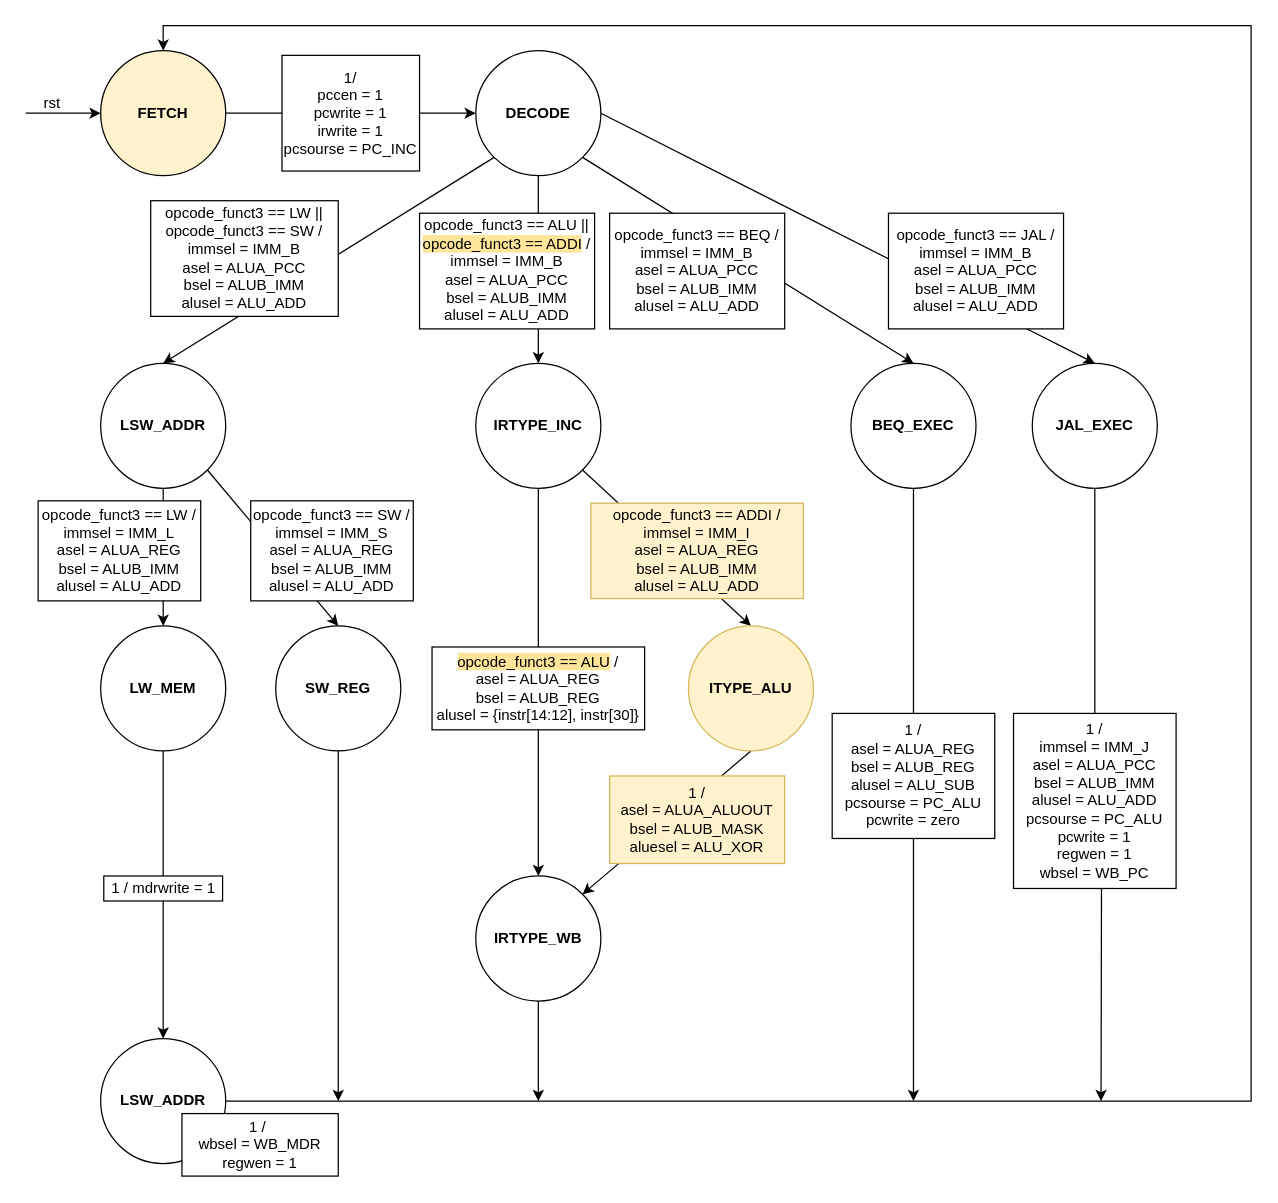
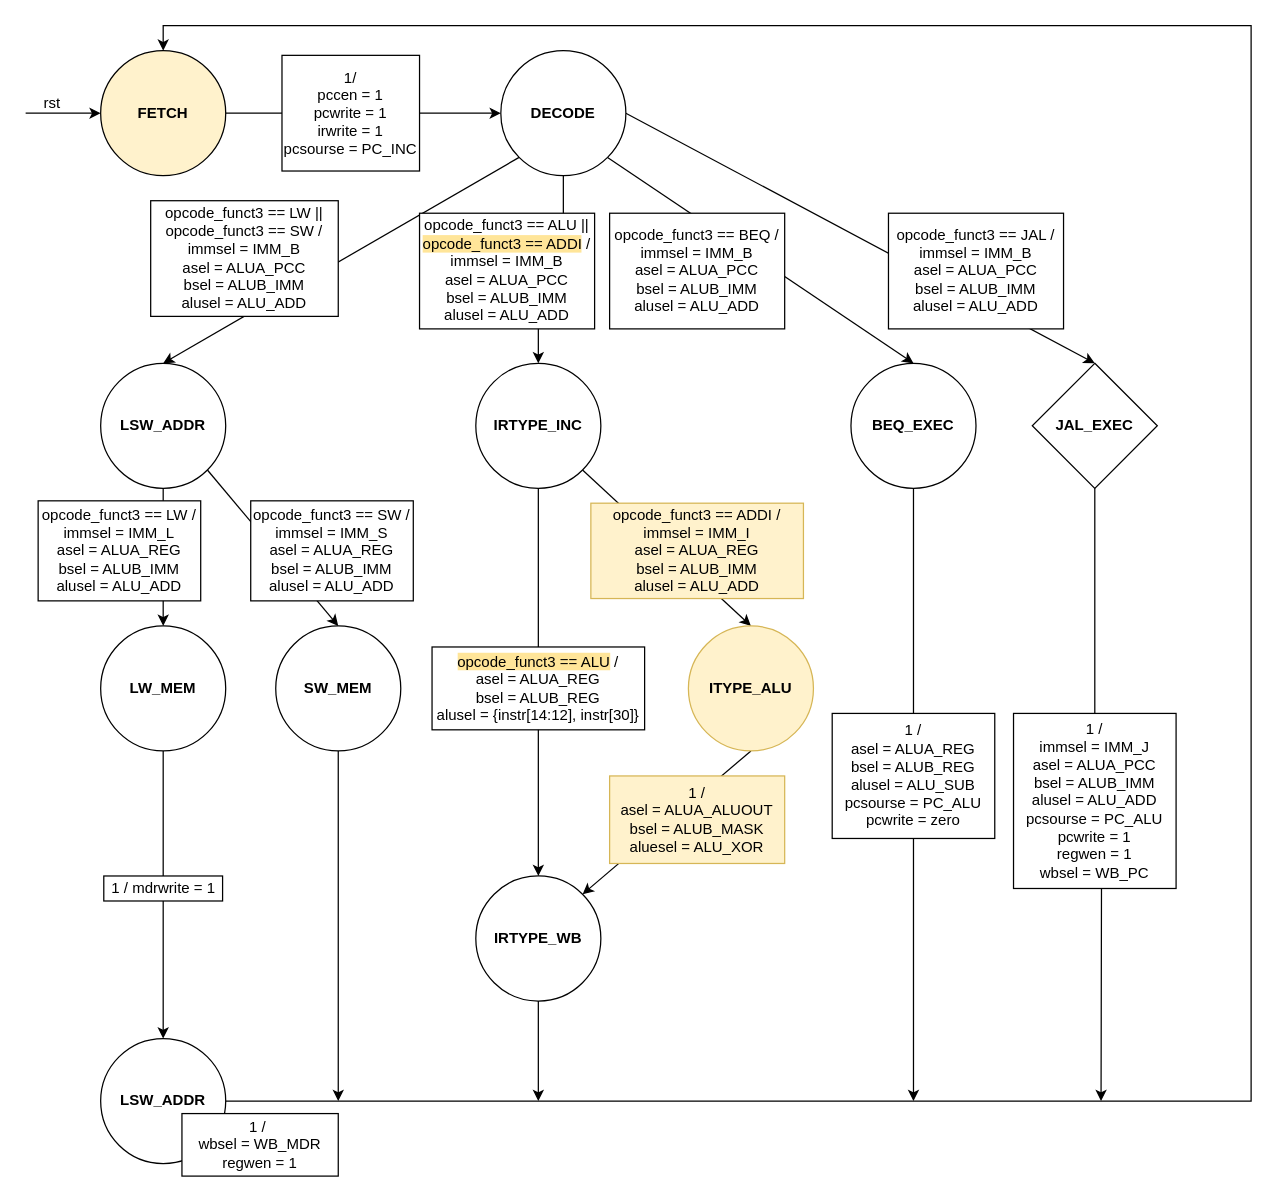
node "DECODE": moved (538, 113) -> (563, 113)
node "JAL_EXEC": shape ellipse -> diamond
node "SW_REG": label "SW_REG" -> "SW_MEM"
